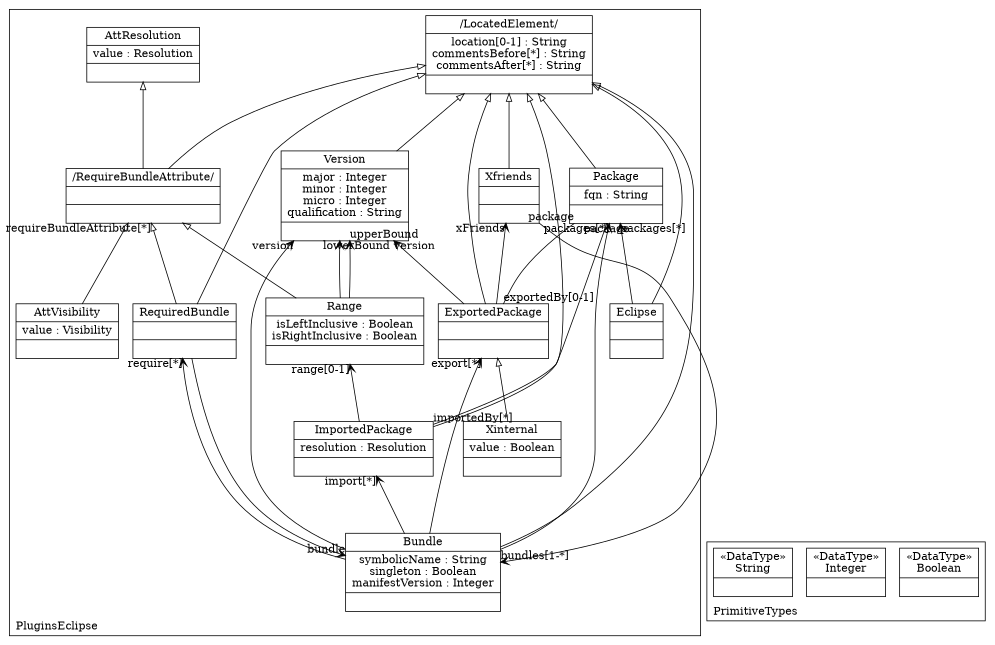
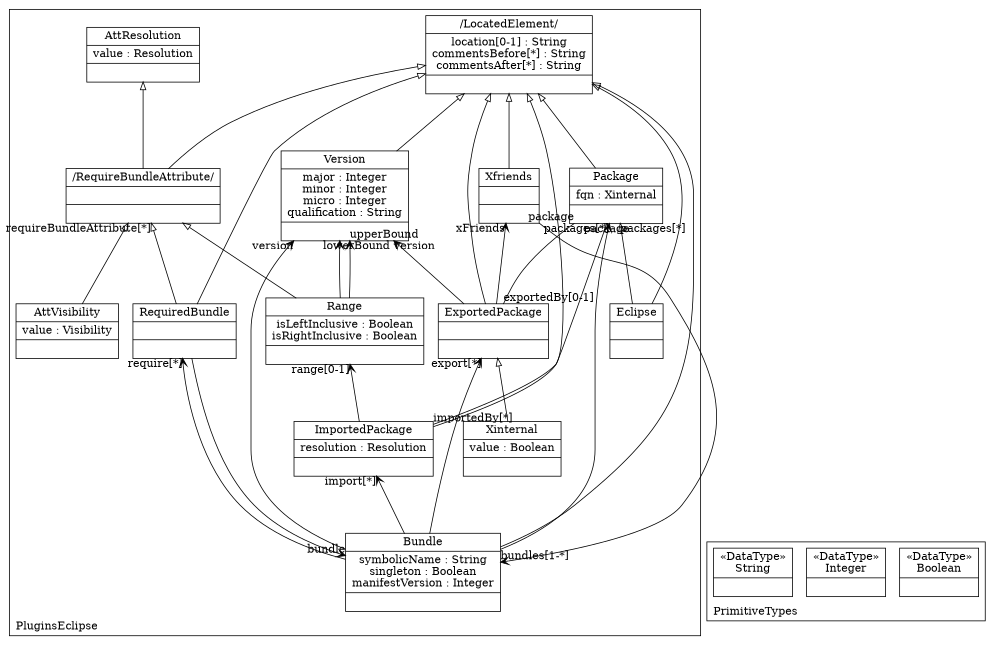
node "Package": text "fqn : String" -> "fqn : Xinternal"
edge "Eclipse" -> "Package": arrowhead vee -> onormal
